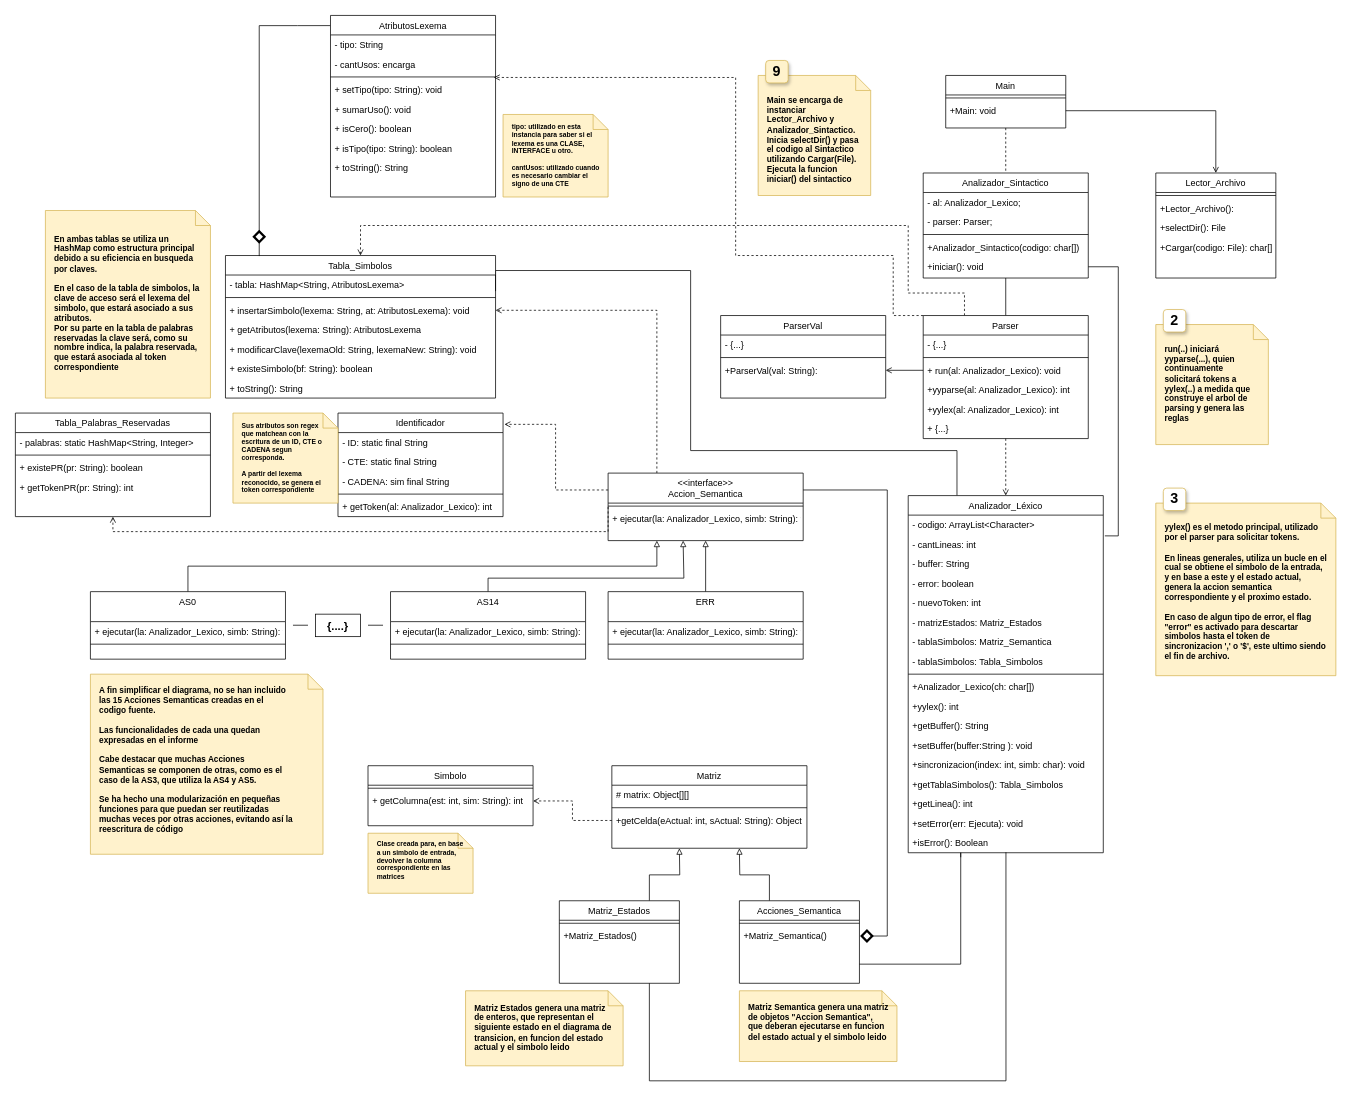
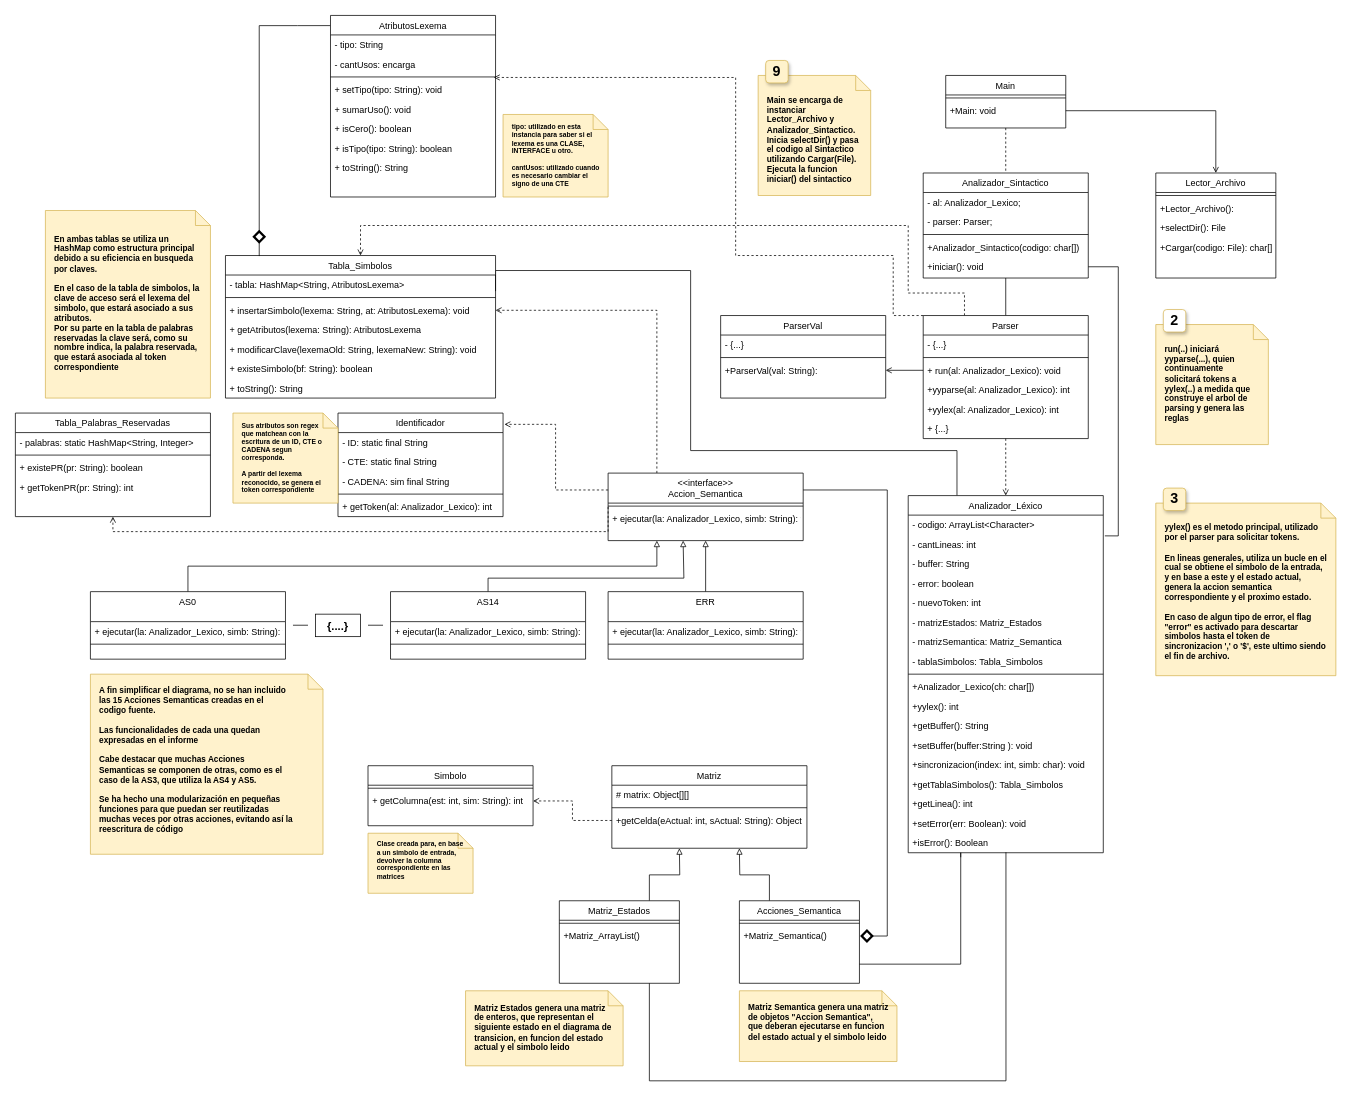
node "3": fillcolor #ffffff -> #fff2cc
node "- tablaSimbolos: Matriz_Semantica": label "- tablaSimbolos: Matriz_Semantica" -> "- matrizSemantica: Matriz_Semantica"
node "+setError(err: Ejecuta): void": label "+setError(err: Ejecuta): void" -> "+setError(err: Boolean): void"
node "+Matriz_Estados()": label "+Matriz_Estados()" -> "+Matriz_ArrayList()"
